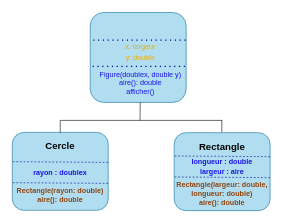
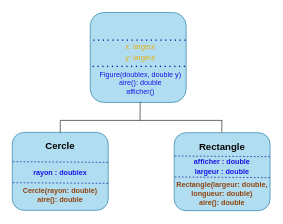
node "y: double": label "y: double" -> "y: largeur"
node "longueur : double": label "longueur : double" -> "afficher : double"
node "largeur : aire": label "largeur : aire" -> "largeur : double"
node "Rectangle(rayon: double) aire(): double": label "Rectangle(rayon: double) aire(): double" -> "Cercle(rayon: double) aire(): double"
